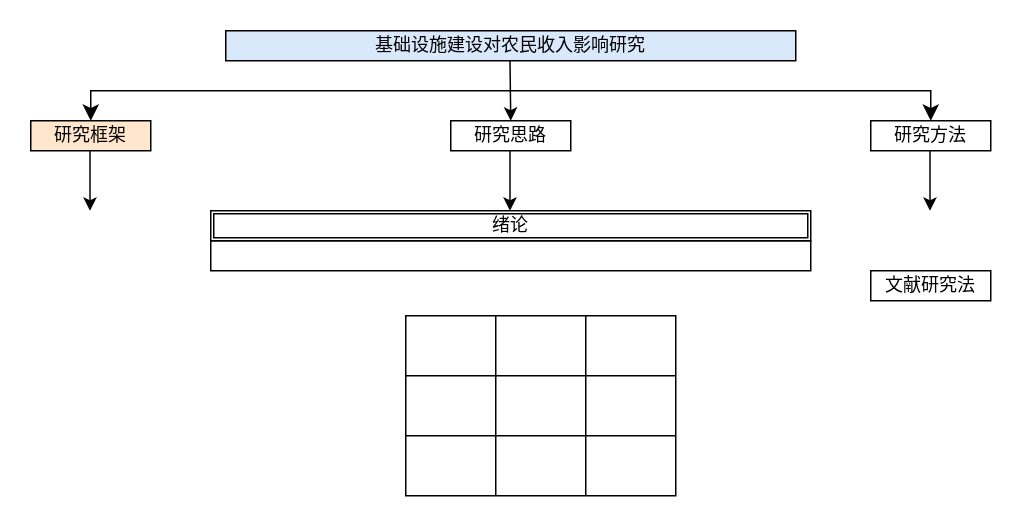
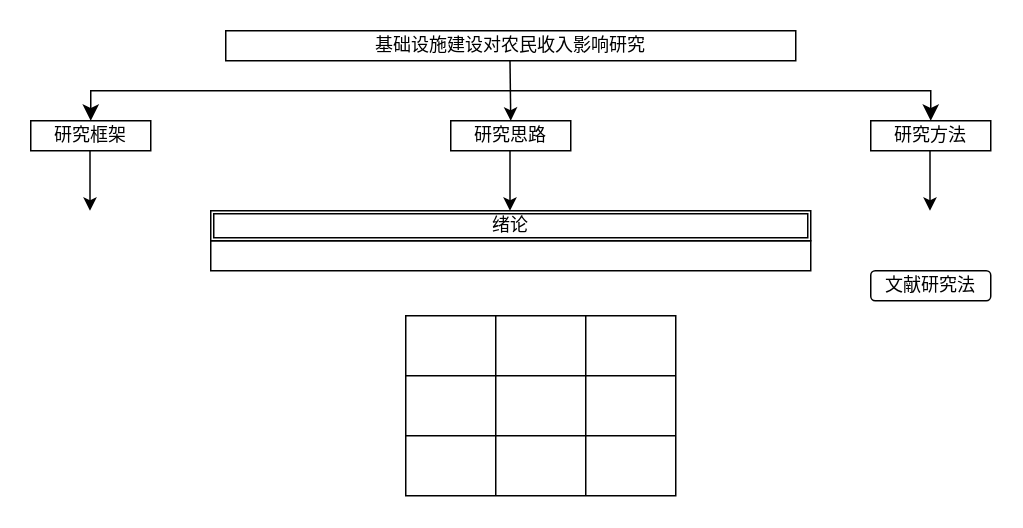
node "基础设施建设对农民收入影响研究": fillcolor #dae8fc -> #ffffff
node "研究框架": fillcolor #ffe6cc -> #ffffff
node "文献研究法": shape rectangle -> rounded rectangle
